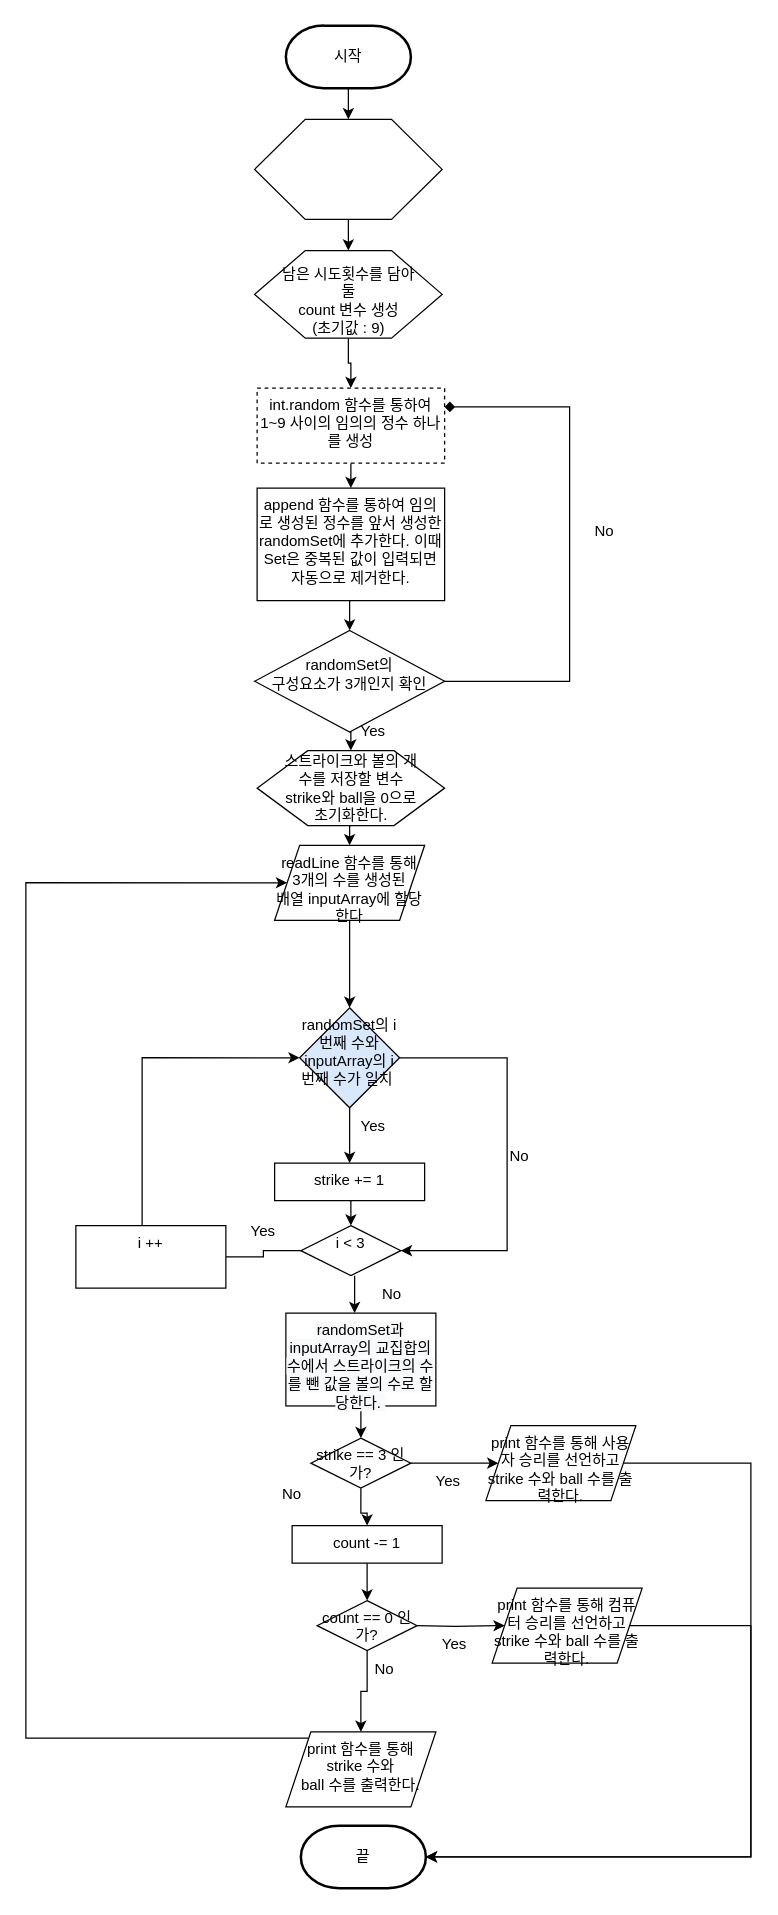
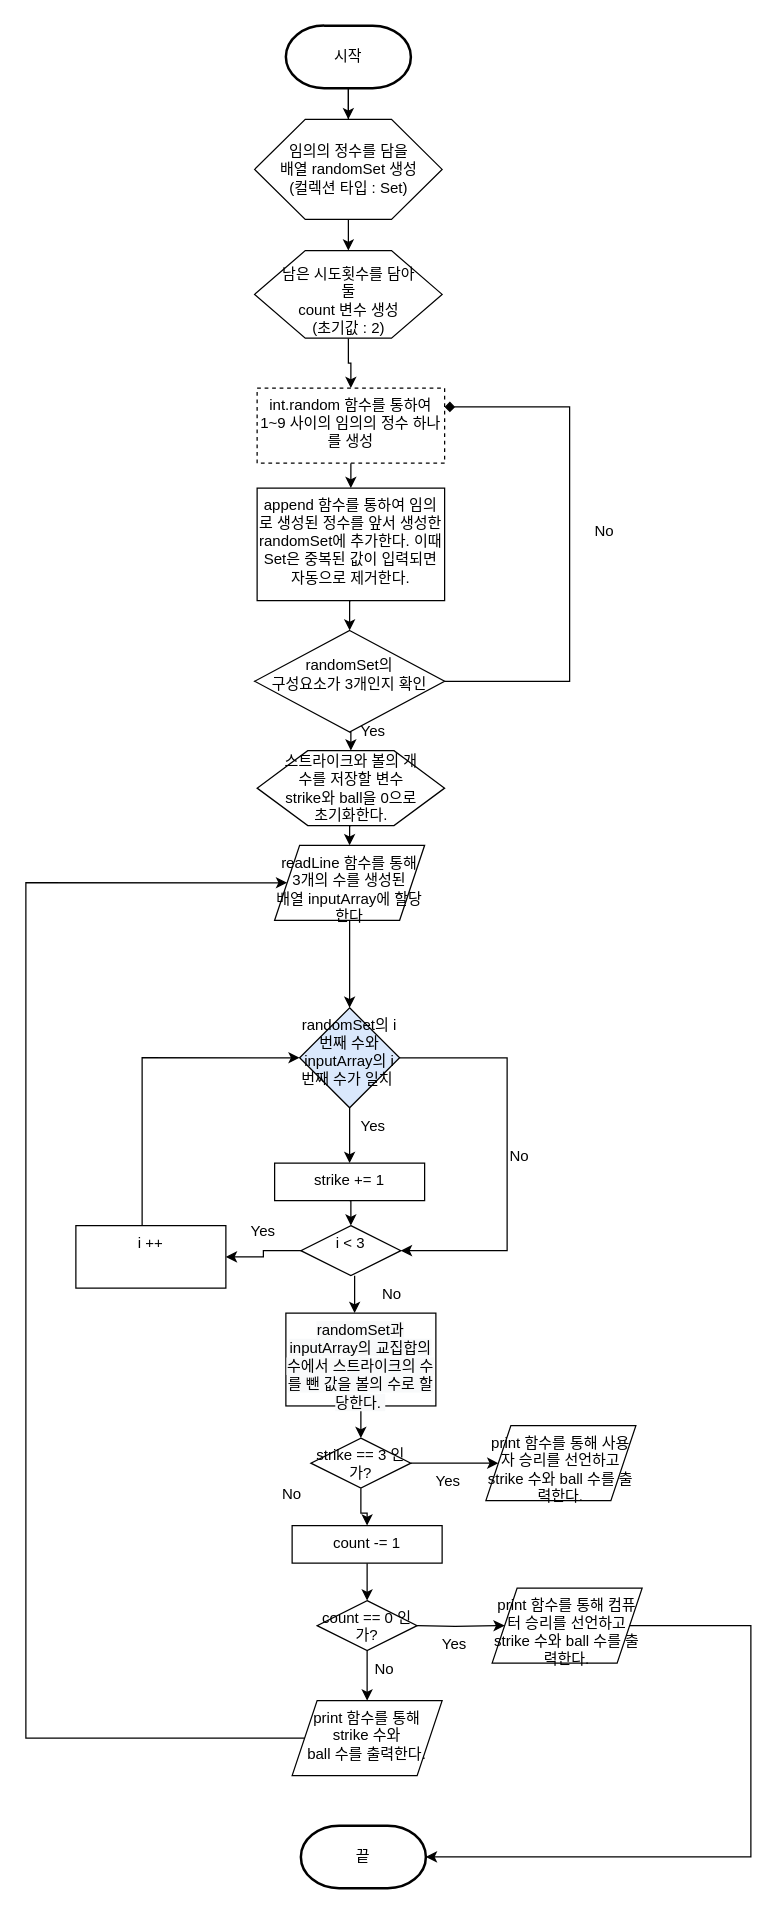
edge "시작" -> "임의의 정수를 담을 배열 randomSet 생성 (컬렉션 타입 : Set)": added
node "임의의 정수를 담을 배열 randomSet 생성 (컬렉션 타입 : Set)": added
node "남은 시도횟수를 담아둘 count 변수 생성 (초기값 : 9)": label "남은 시도횟수를 담아둘 count 변수 생성 (초기값 : 9)" -> "남은 시도횟수를 담아둘 count 변수 생성 (초기값 : 2)"
edge "i < 3" -- "i ++": arrowhead none -> classic
edge "print 함수를 통해 사용자 승리를 선언하고 strike 수와 ball 수를 출력한다." -> "끝": removed
node "print 함수를 통해 strike 수와 ball 수를 출력한다.": moved (361, 1769) -> (367, 1738)
